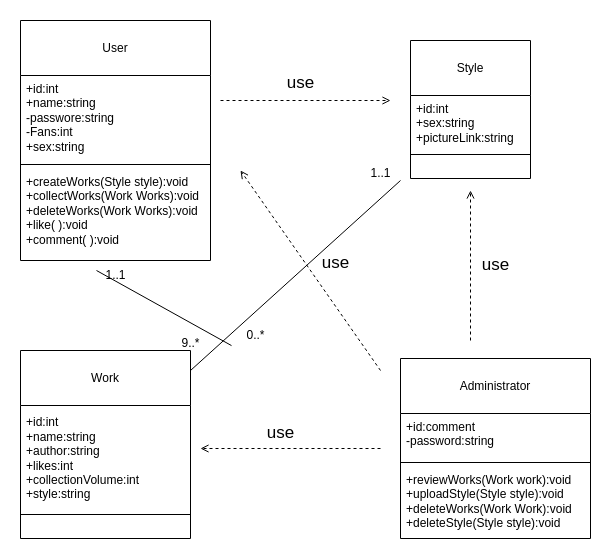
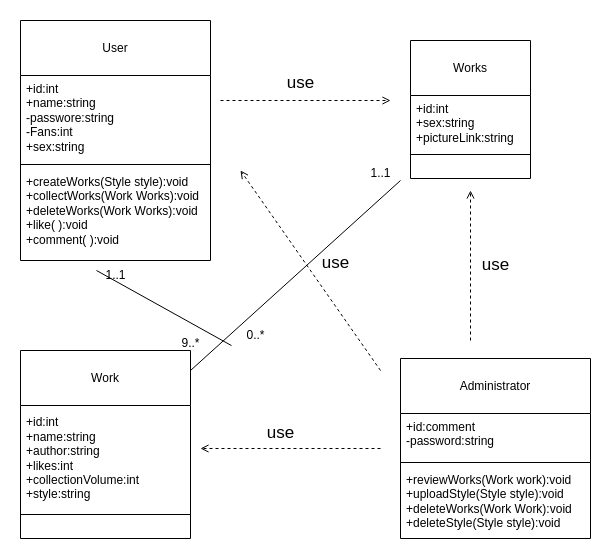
node "Style": label "Style" -> "Works"
